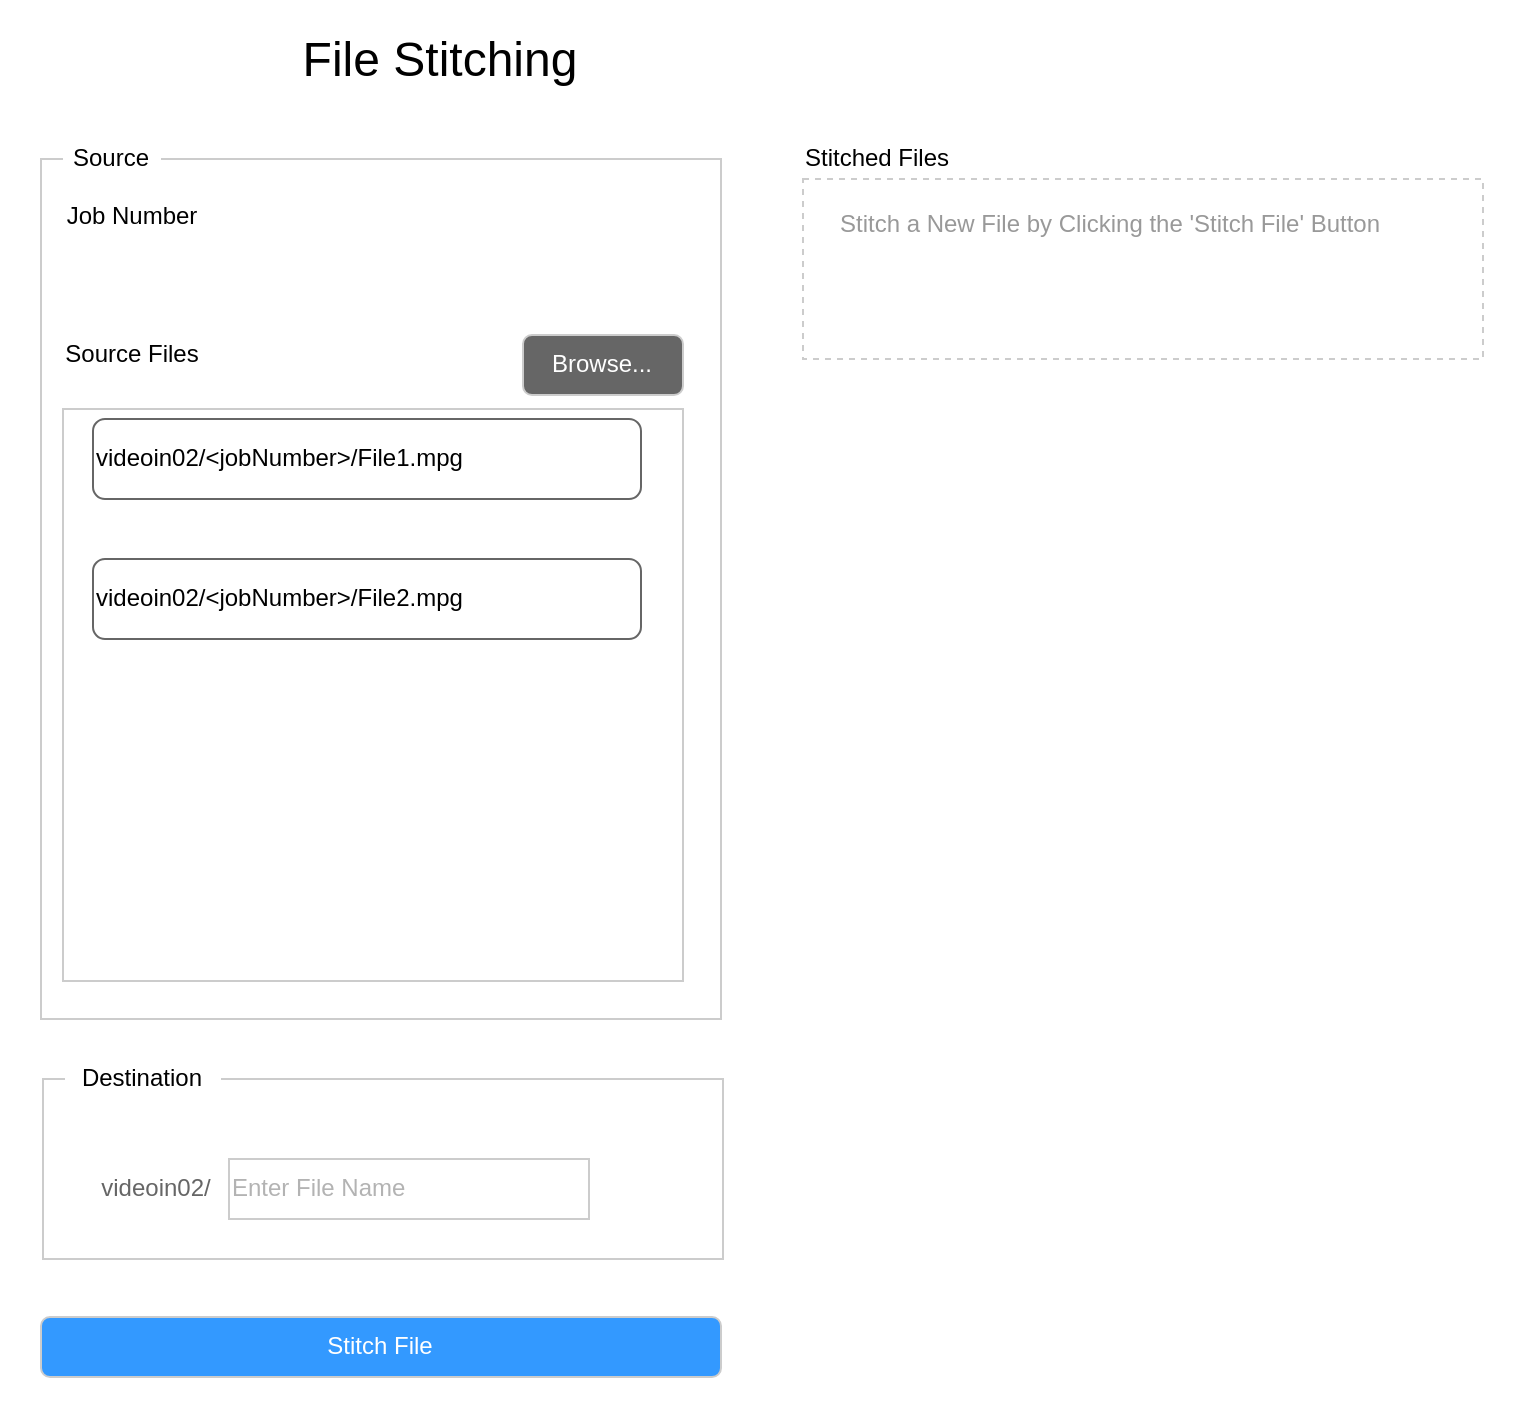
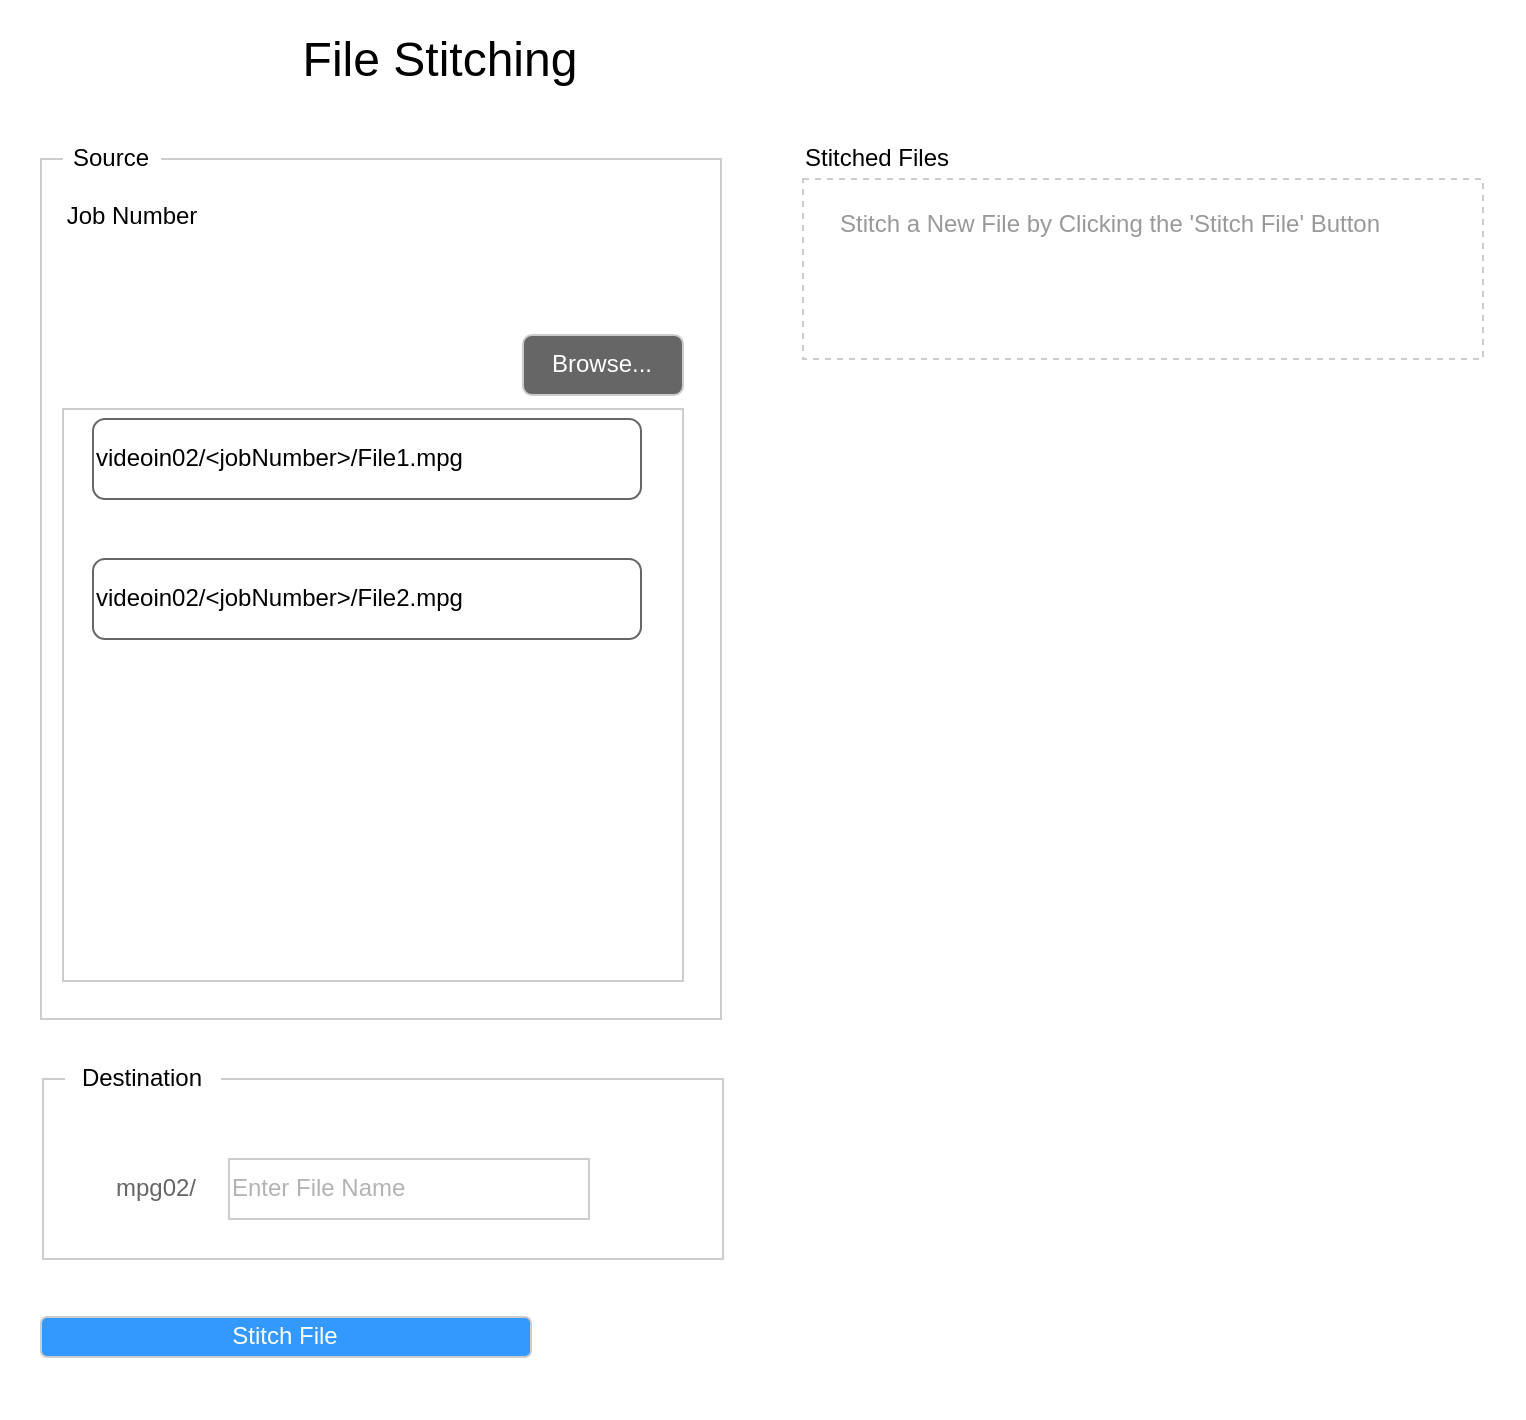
node "Source Files": removed
node "videoin02/": label "videoin02/" -> "mpg02/"
node "Stitch File": size 680x60 -> 490x40
